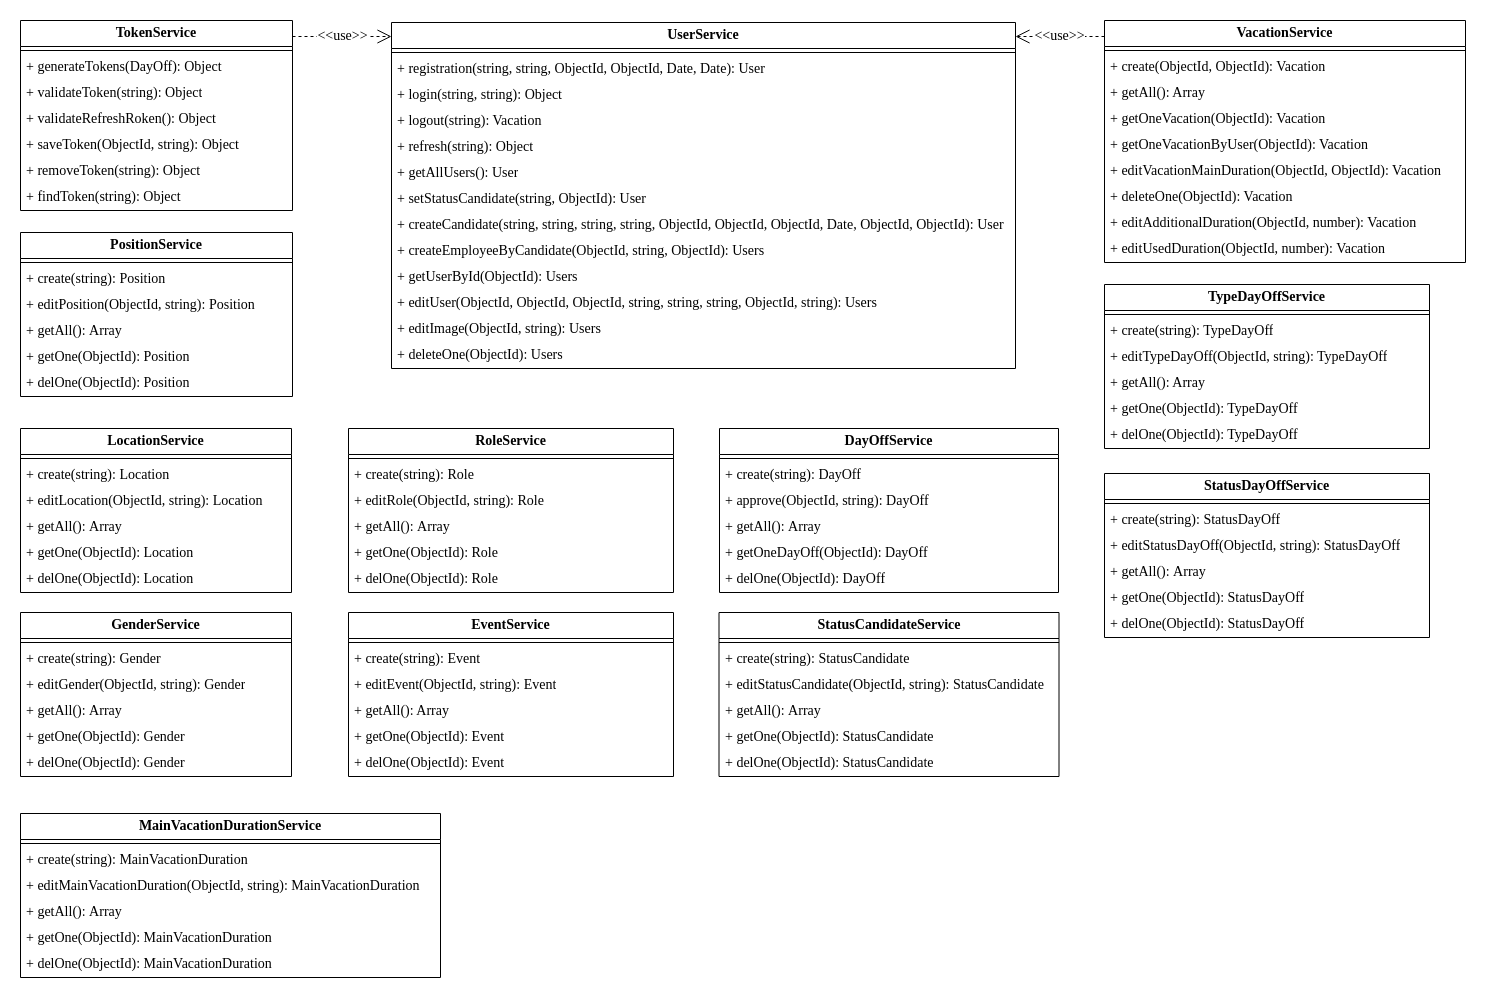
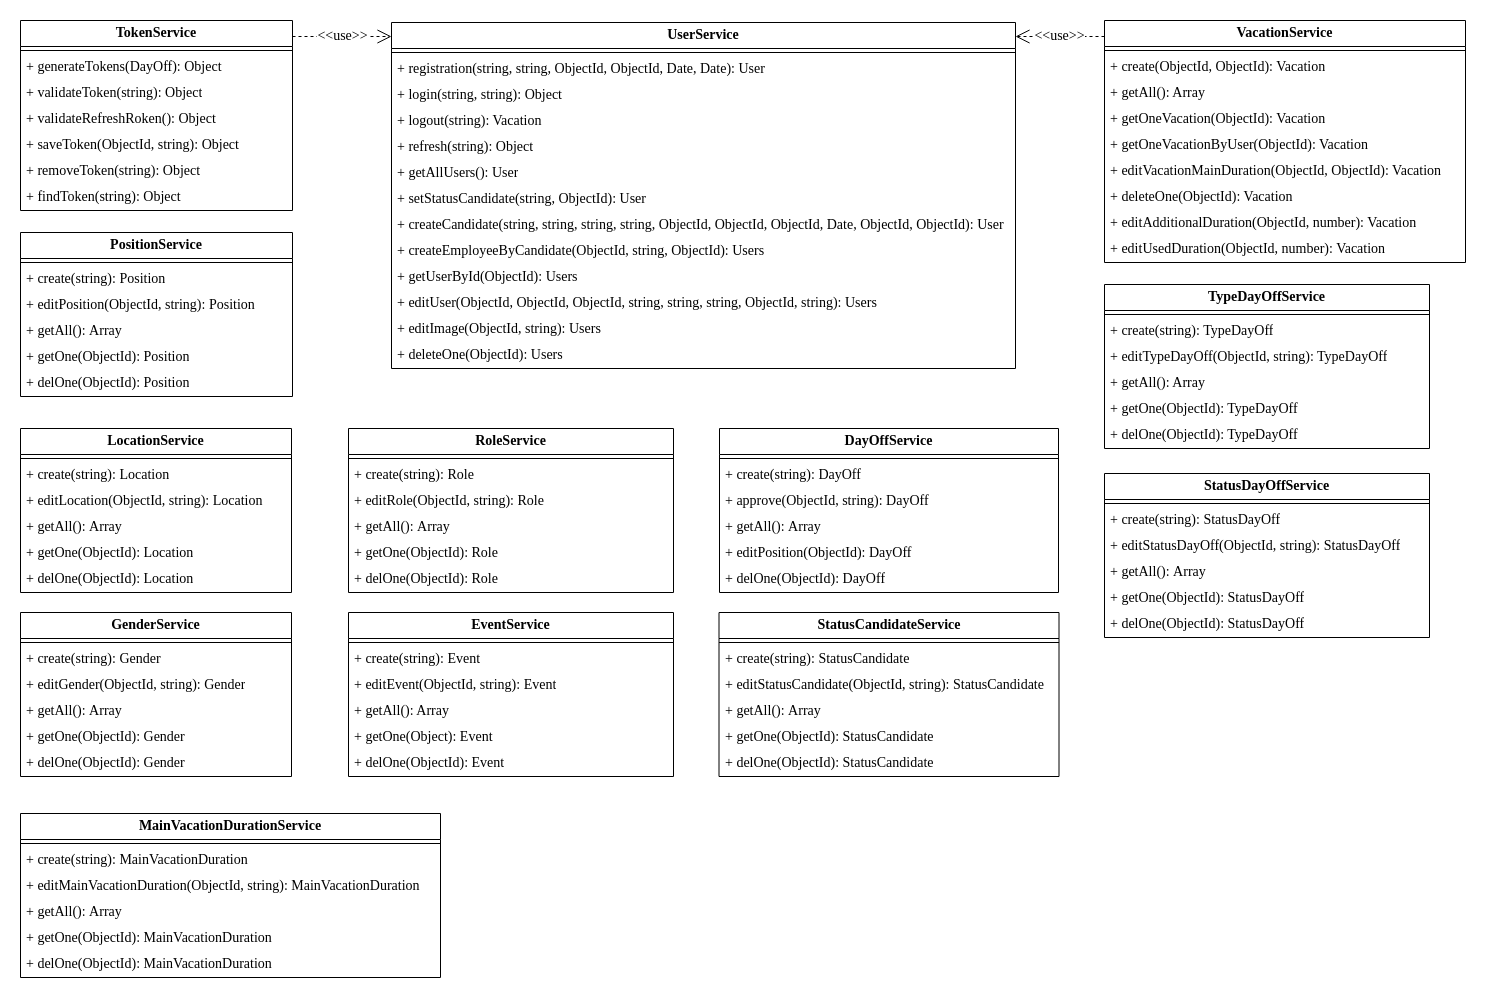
node "+ getOneDayOff(ObjectId): DayOff": label "+ getOneDayOff(ObjectId): DayOff" -> "+ editPosition(ObjectId): DayOff"
node "+ getOne(ObjectId): Event": label "+ getOne(ObjectId): Event" -> "+ getOne(Object): Event"
